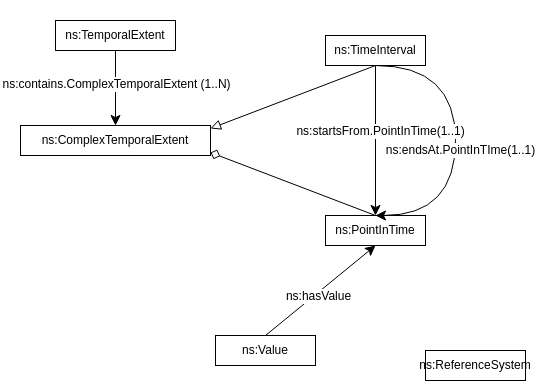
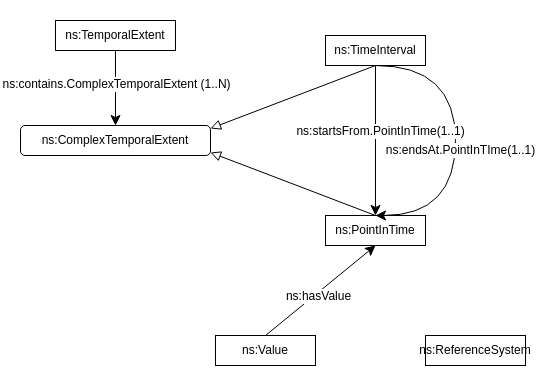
node "ns:ComplexTemporalExtent": shape rectangle -> rounded rectangle
edge "ns:PointInTime" -> "ns:ComplexTemporalExtent": arrowhead diamond -> block
node "ns:ReferenceSystem": moved (476, 366) -> (476, 351)
